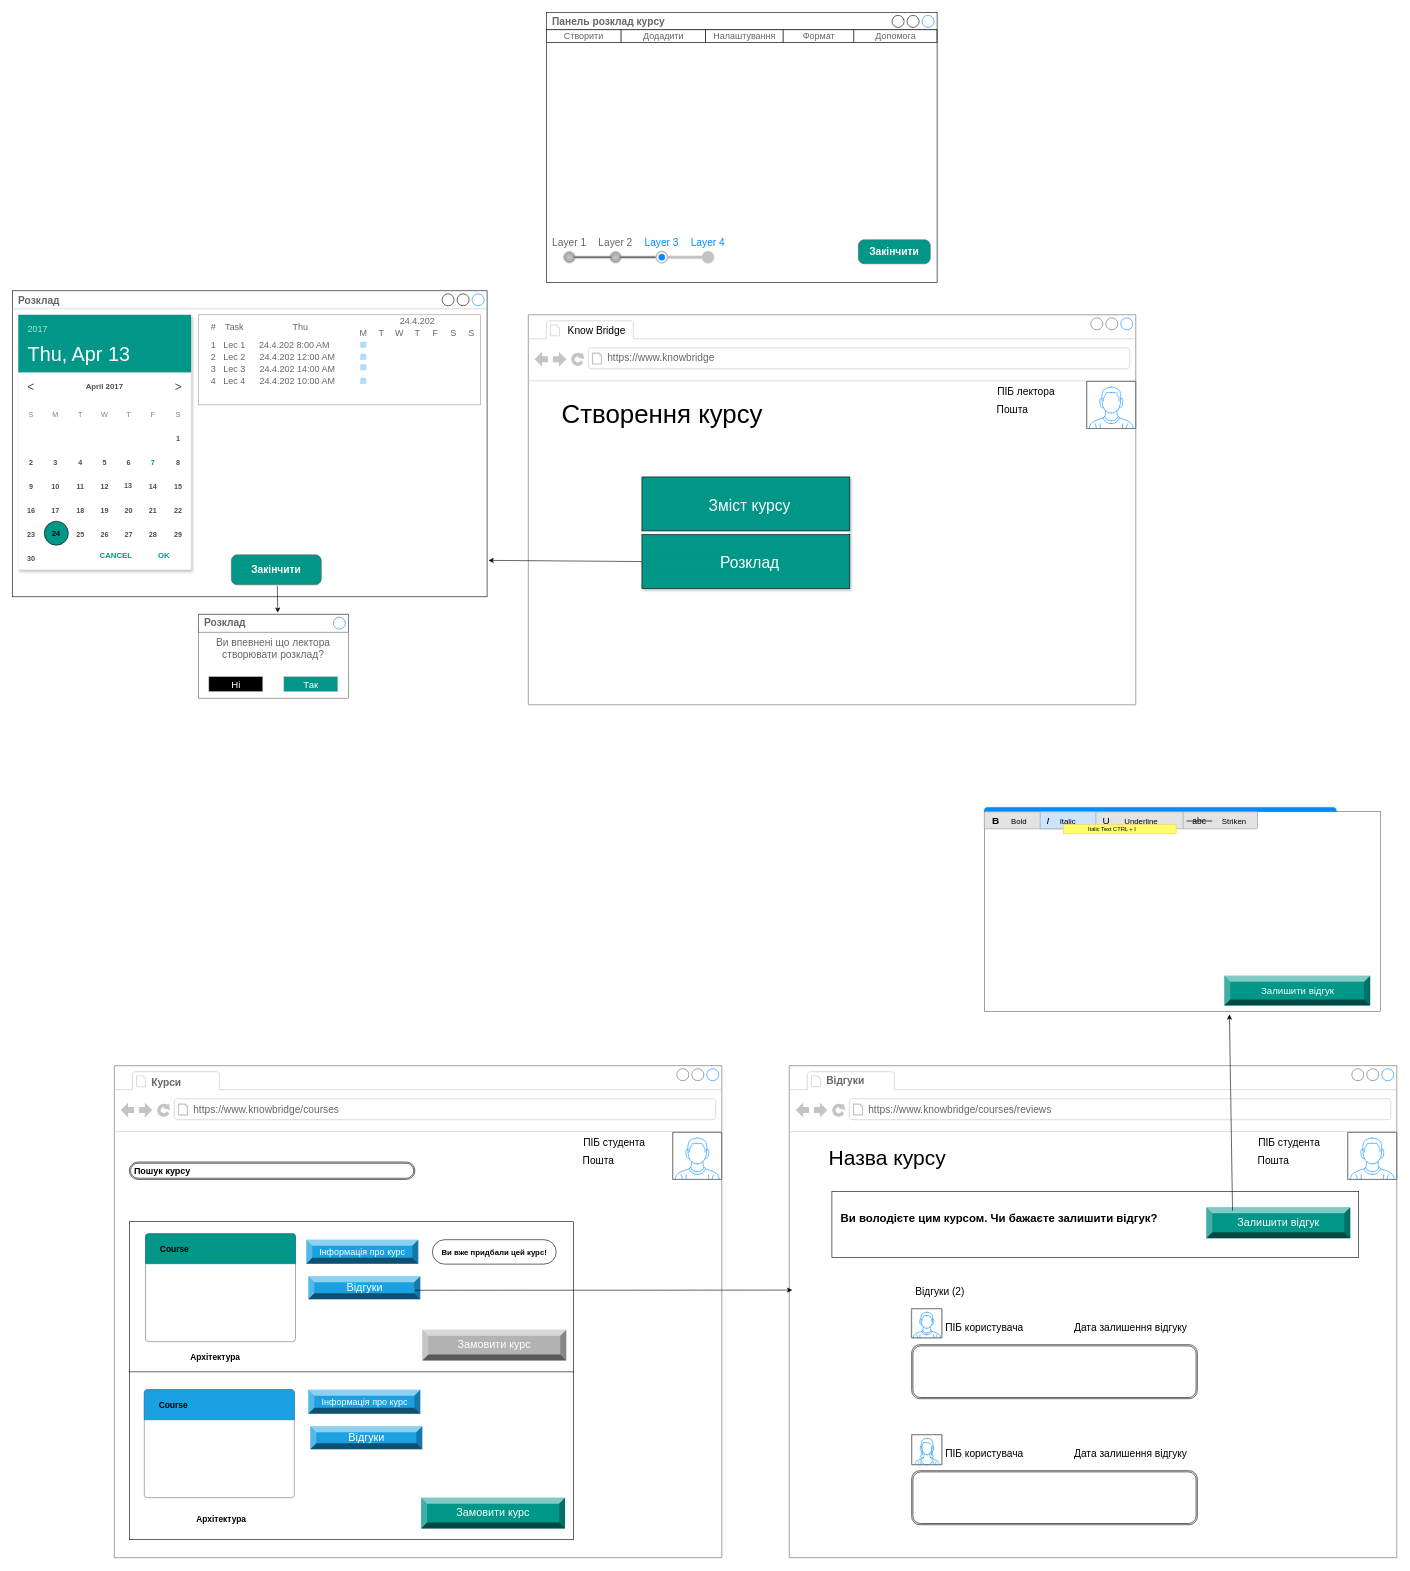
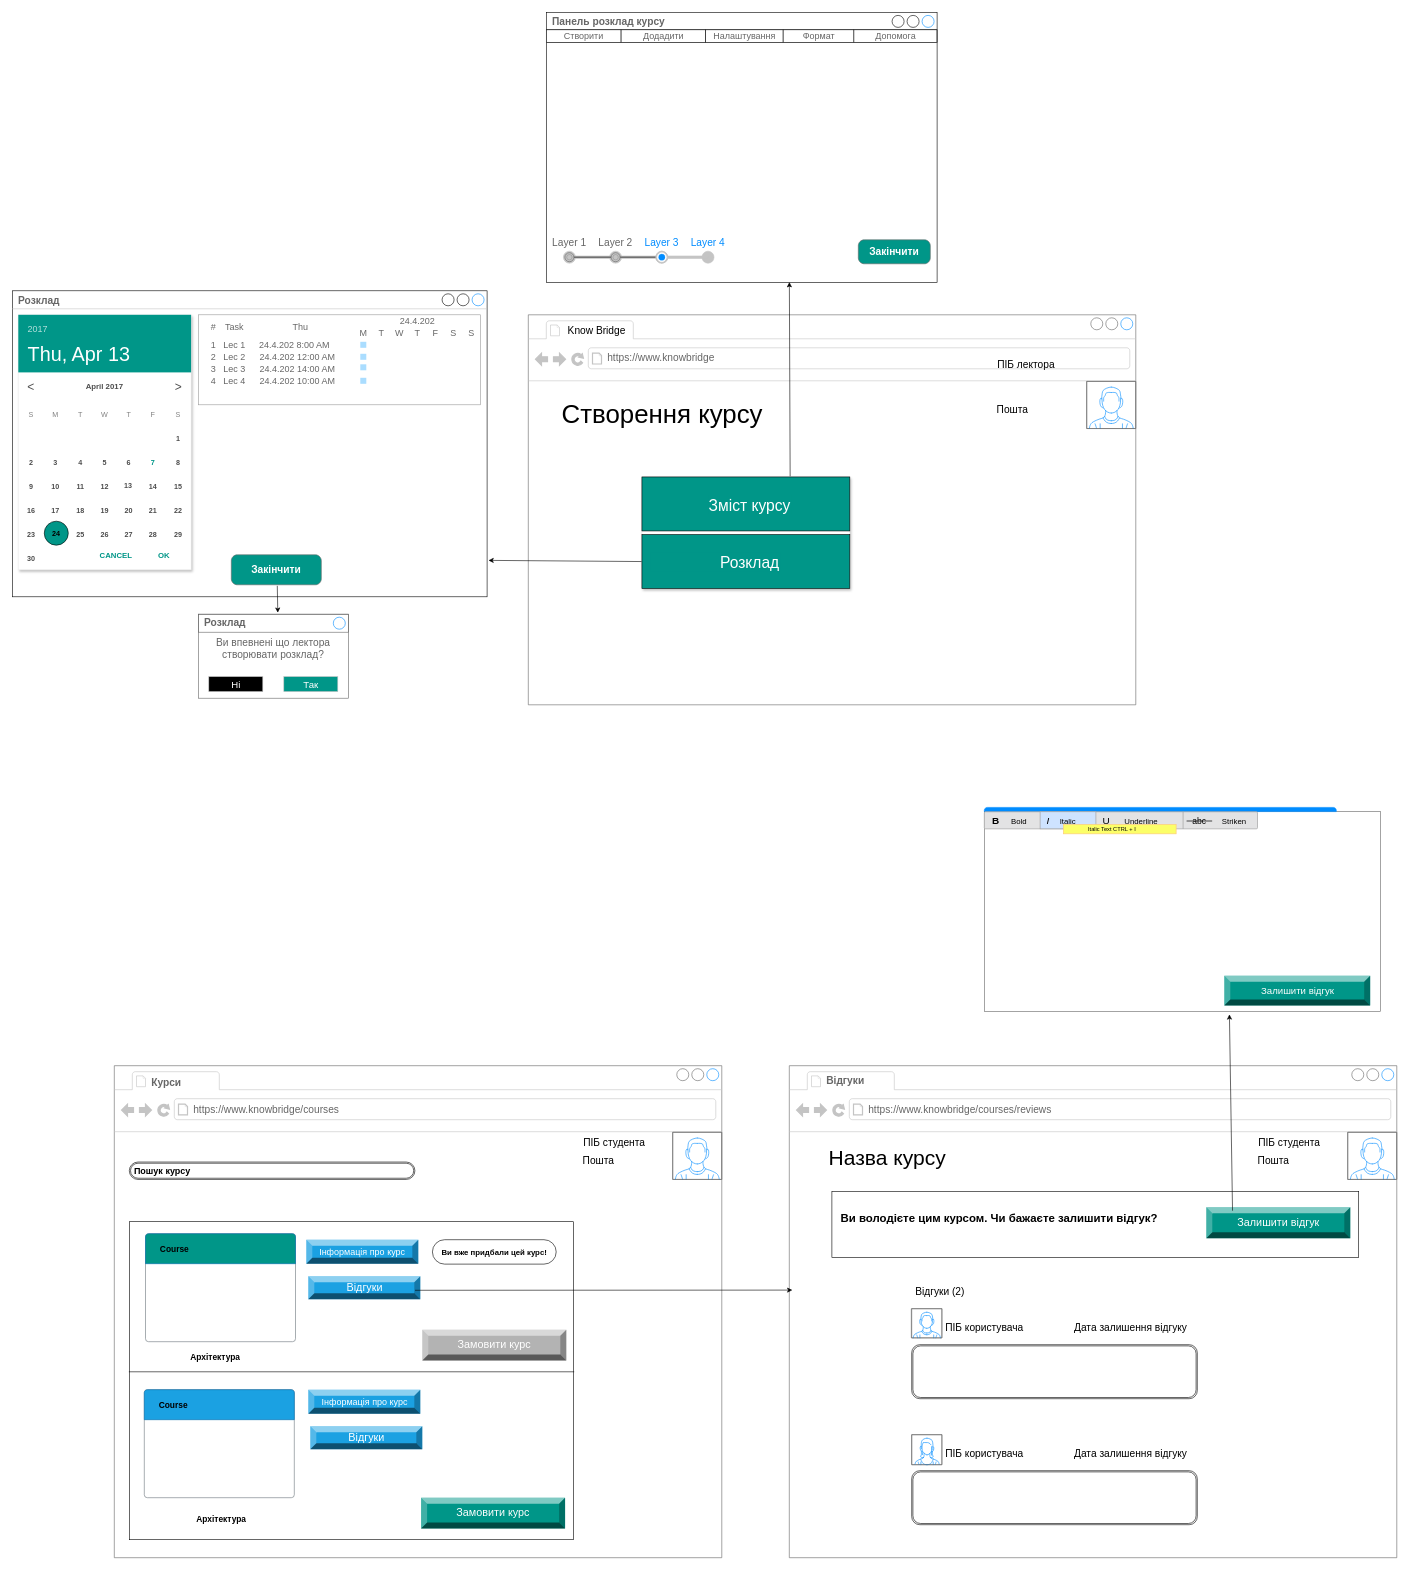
edge "Зміст курсу" -> "Панель розклад курсу": added
node "ПІБ лектора": moved (1040, 390) -> (1040, 363)
